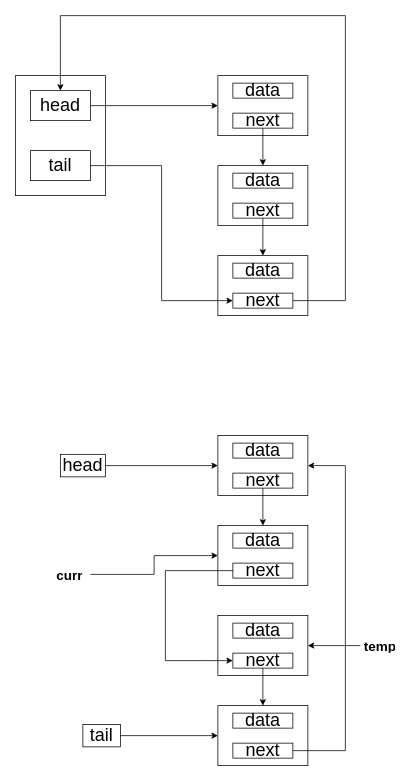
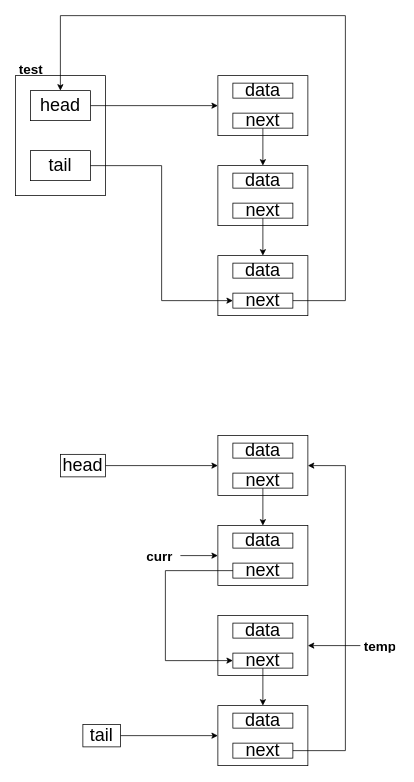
node "test": added
node "curr": moved (72, 574) -> (162, 555)
